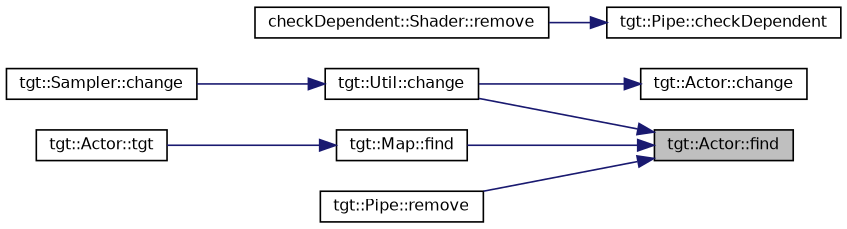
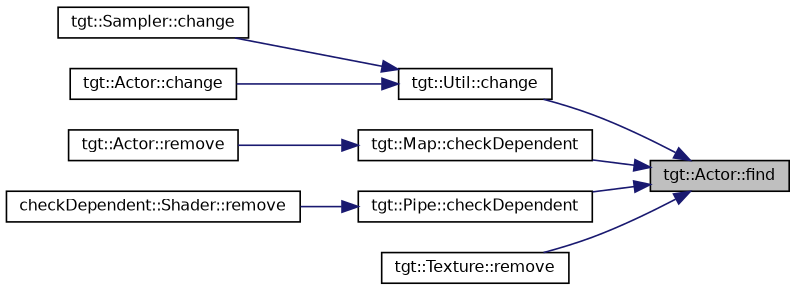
edge "tgt::Util::change" -> "tgt::Actor::change": reversed
node "tgt::Actor::tgt": label "tgt::Actor::tgt" -> "tgt::Actor::remove"
node "tgt::Map::find": label "tgt::Map::find" -> "tgt::Map::checkDependent"
edge "tgt::Pipe::checkDependent" -> "tgt::Actor::find": added
node "tgt::Pipe::remove": label "tgt::Pipe::remove" -> "tgt::Texture::remove"
